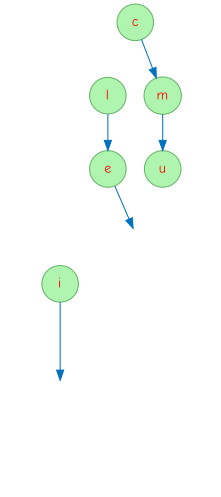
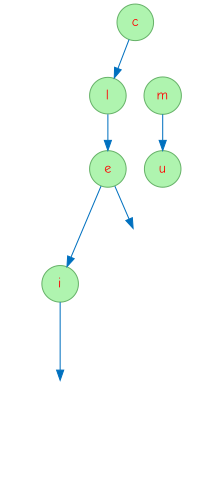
edge "c" -> "m": now "c" -> "l"
edge "e" -> "i": added
